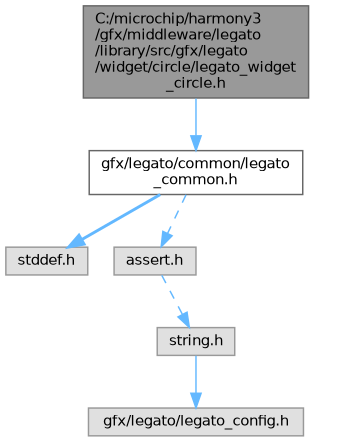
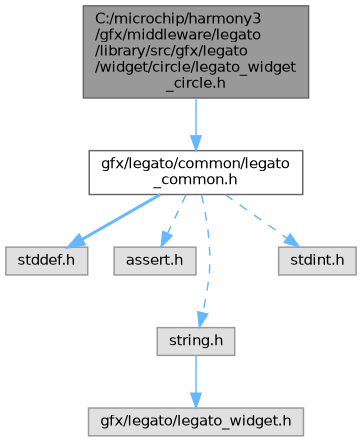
node "stdint.h": added
edge "assert.h" -> "string.h": now "gfx/legato/common/legato _common.h" -> "string.h"
node "gfx/legato/legato_config.h": label "gfx/legato/legato_config.h" -> "gfx/legato/legato_widget.h"
